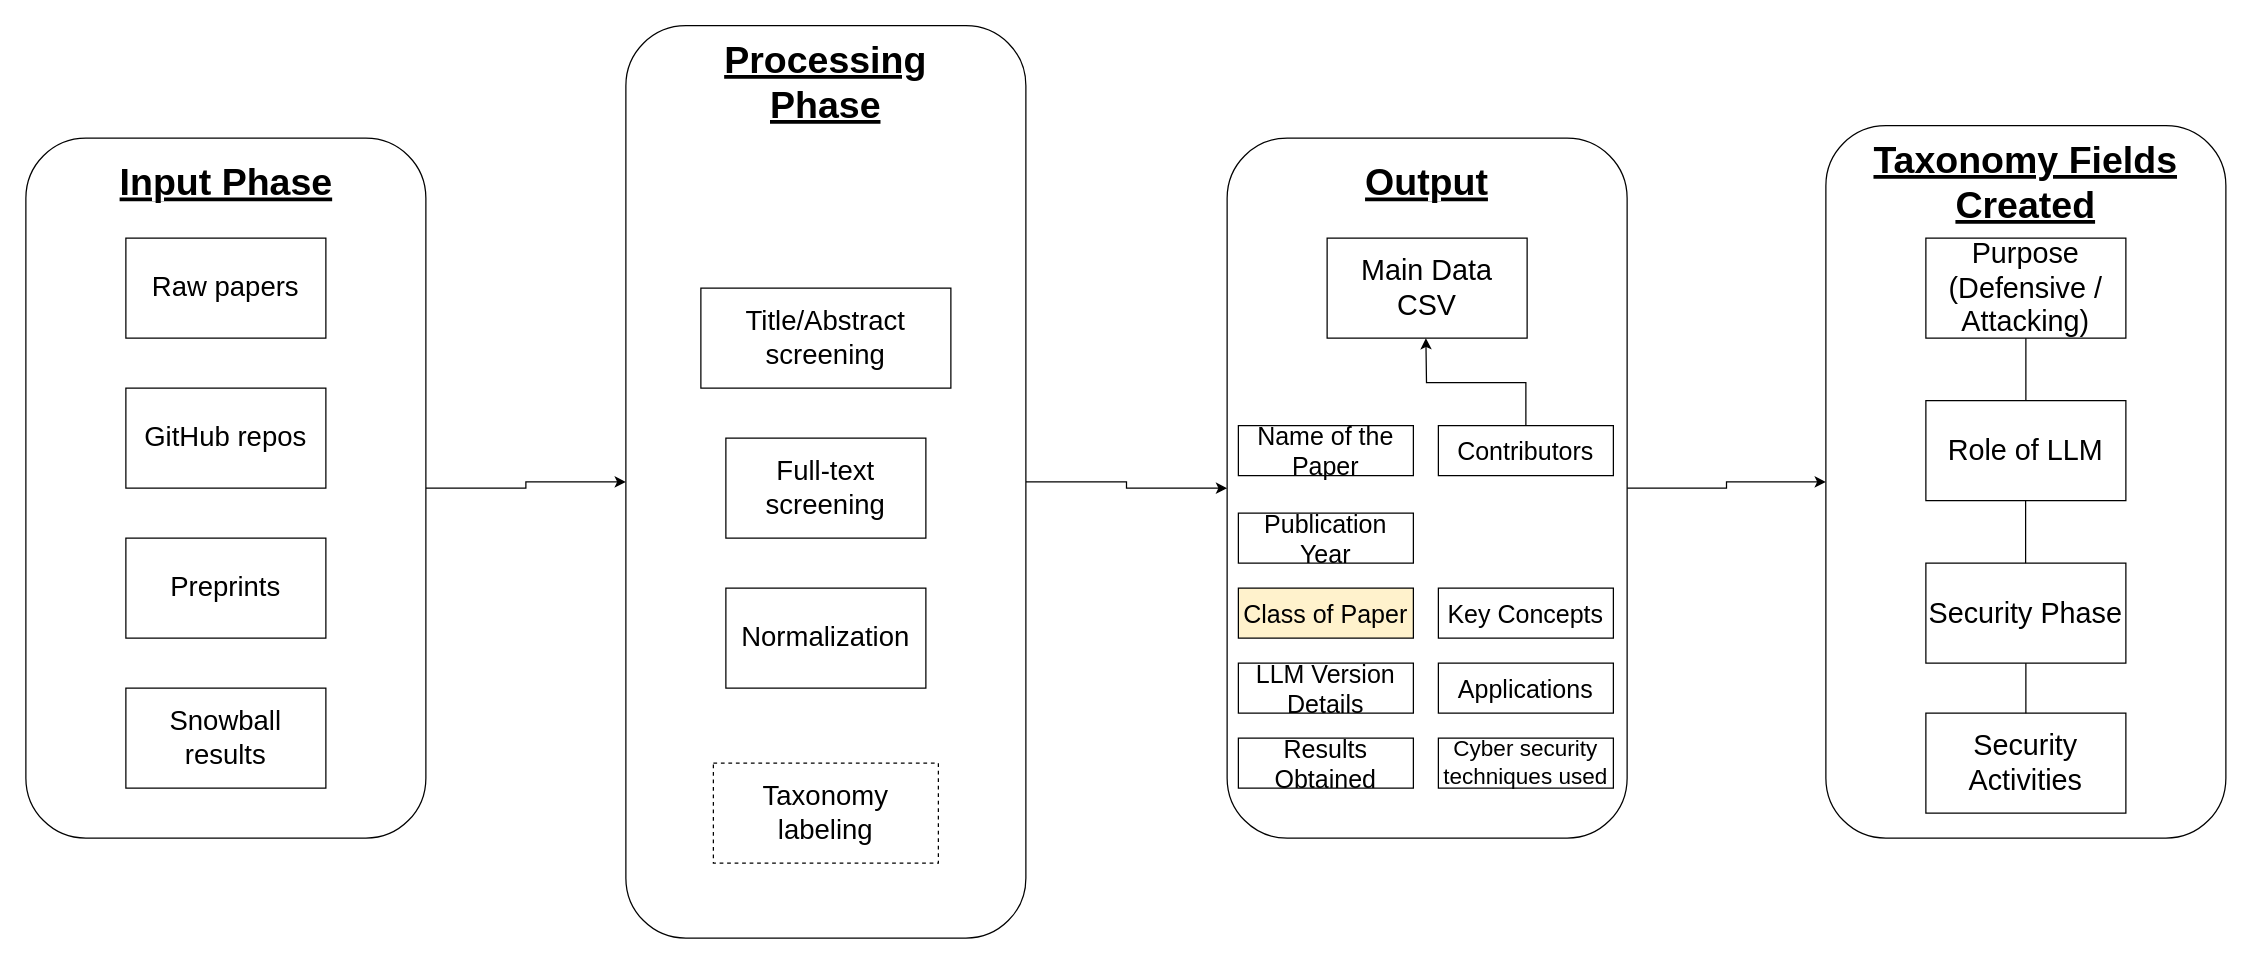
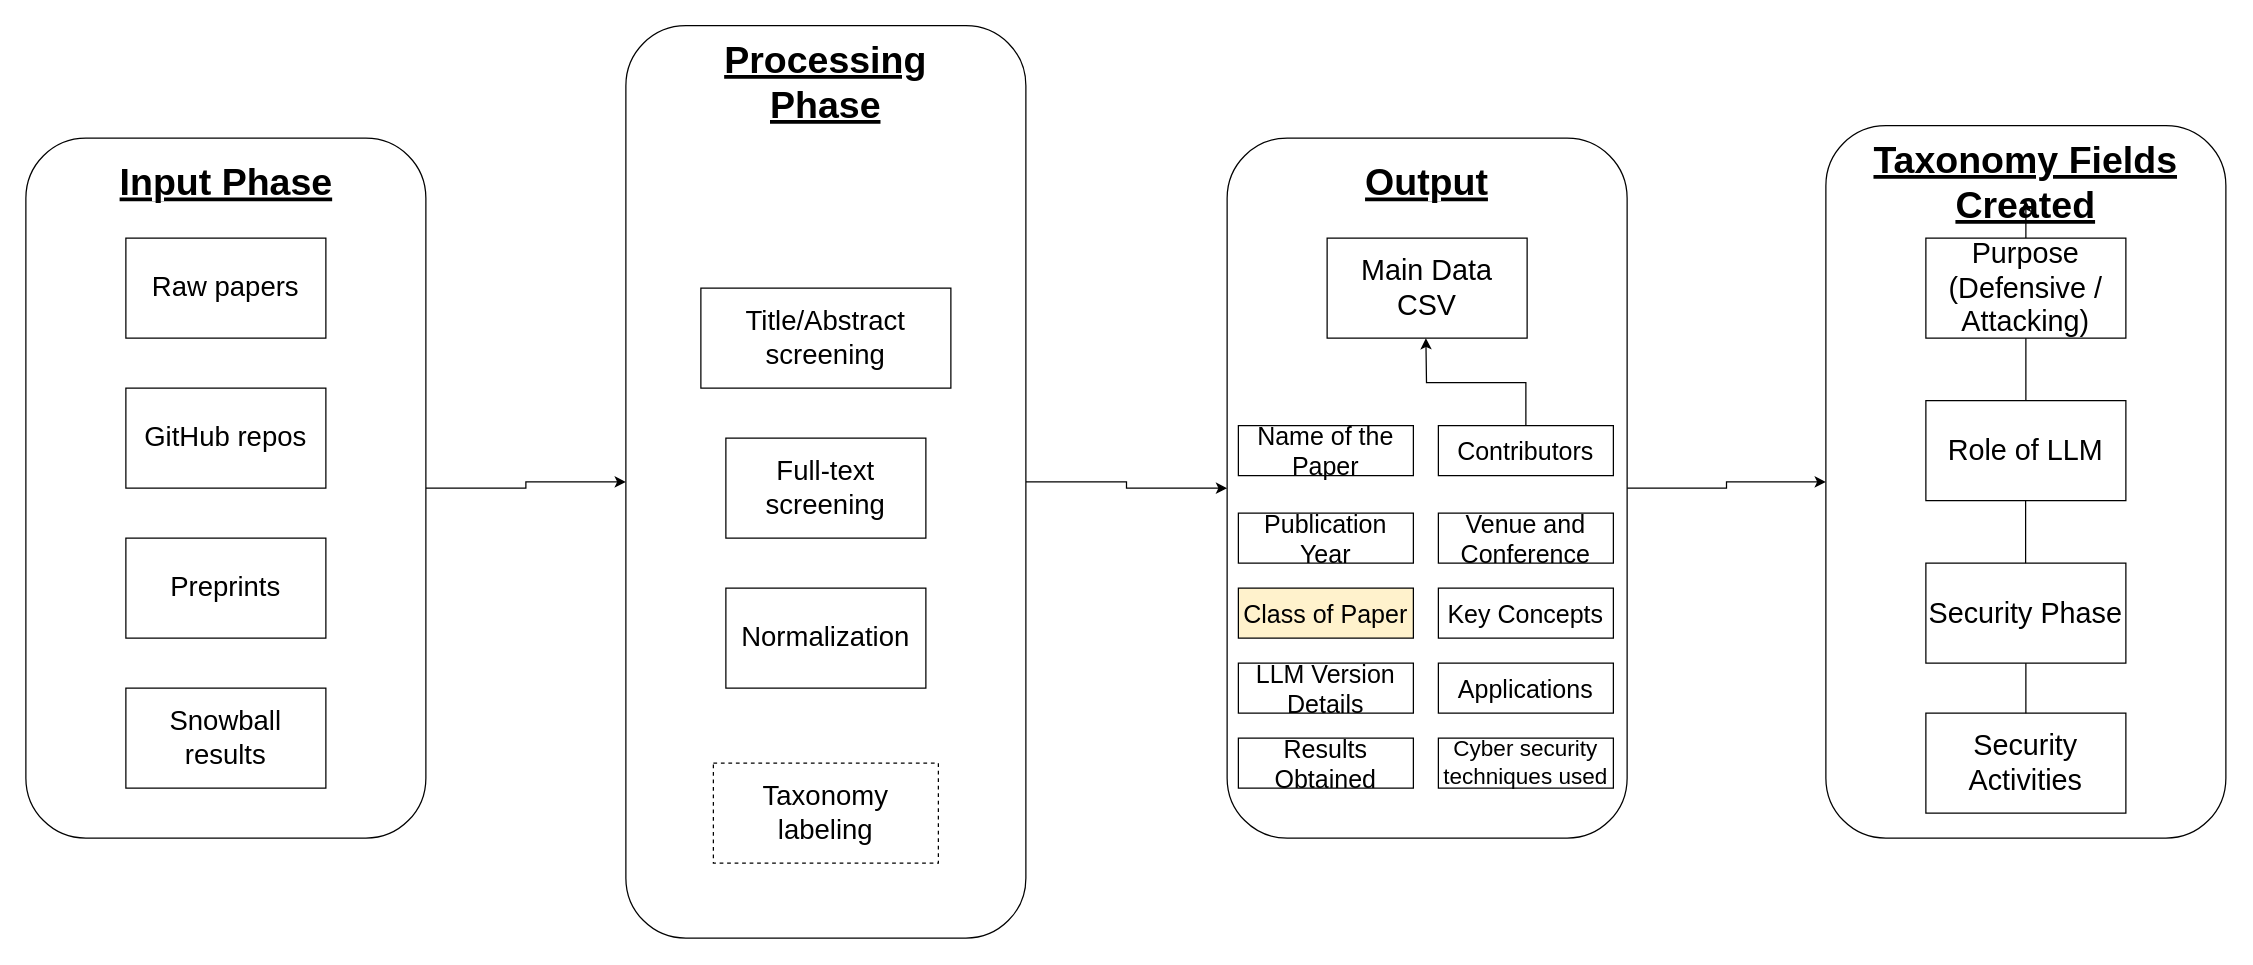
edge "Purpose (Defensive / Attacking)" -> "Taxonomy Fields Created": added
node "Venue and Conference": added
